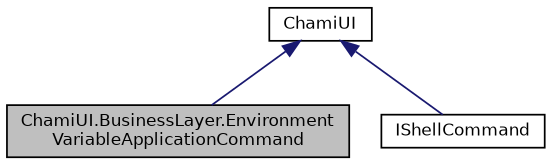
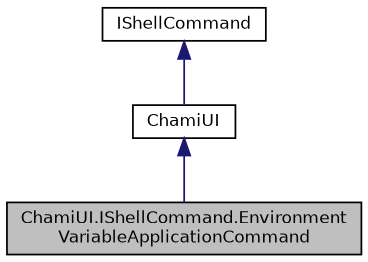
edge "IShellCommand" -> "ChamiUI": reversed
node "ChamiUI.BusinessLayer.Environment VariableApplicationCommand": label "ChamiUI.BusinessLayer.Environment VariableApplicationCommand" -> "ChamiUI.IShellCommand.Environment VariableApplicationCommand"
